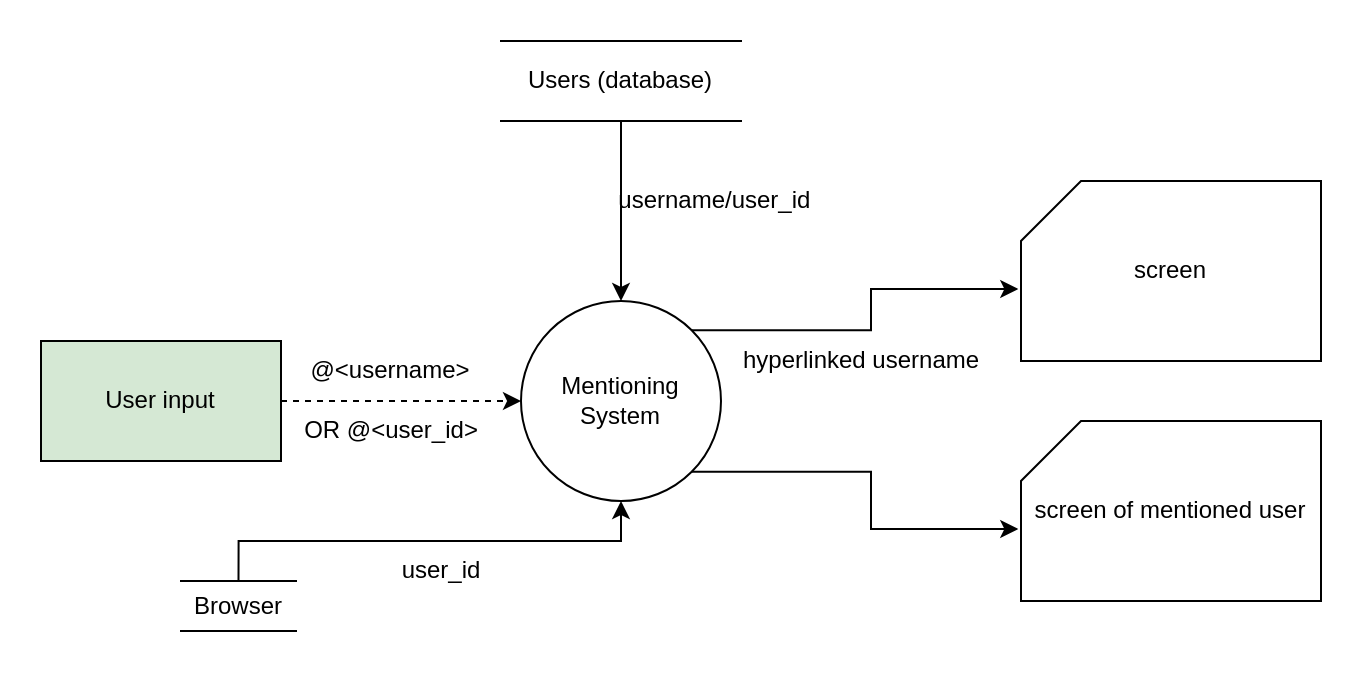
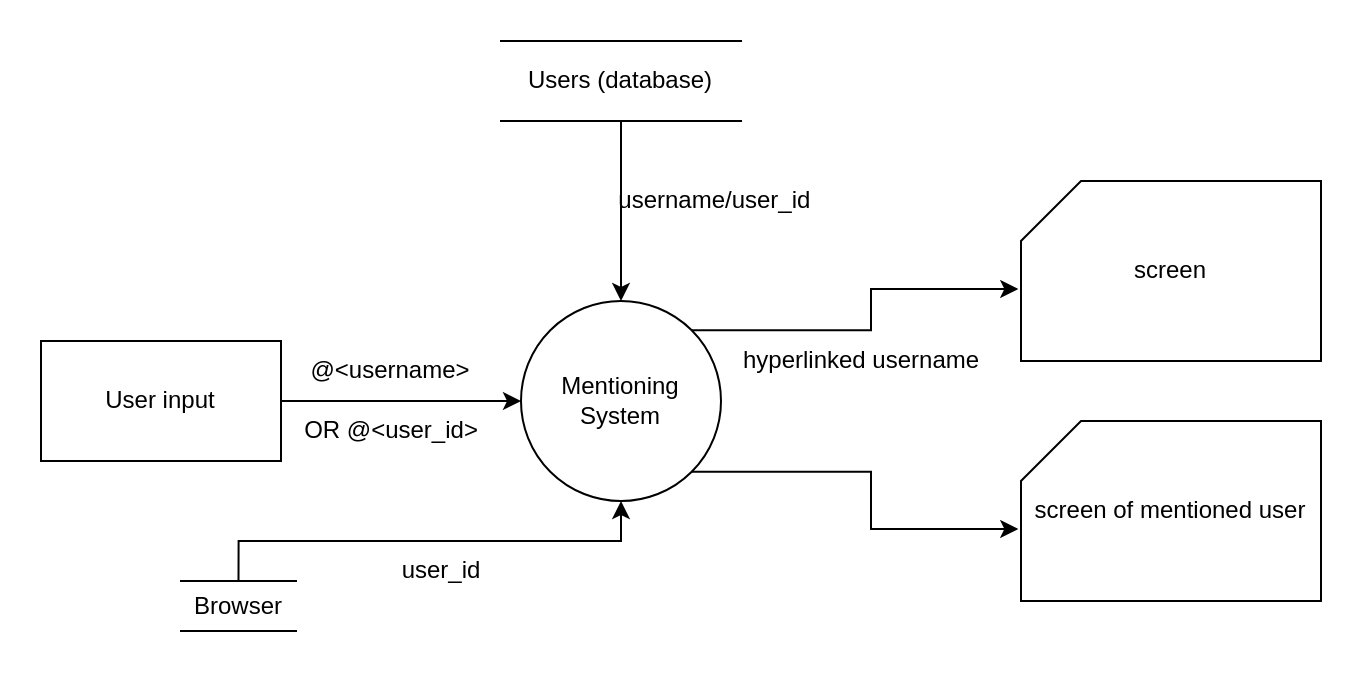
node "User input": fillcolor #d5e8d4 -> #ffffff
edge "User input" -> "Mentioning System": style dashed -> solid
